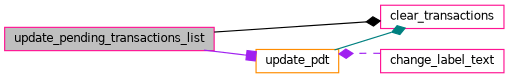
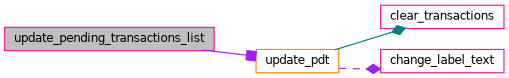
edge "update_pending_transactions_list" -> "clear_transactions": removed
edge "change_label_text" -> "update_pdt": reversed
